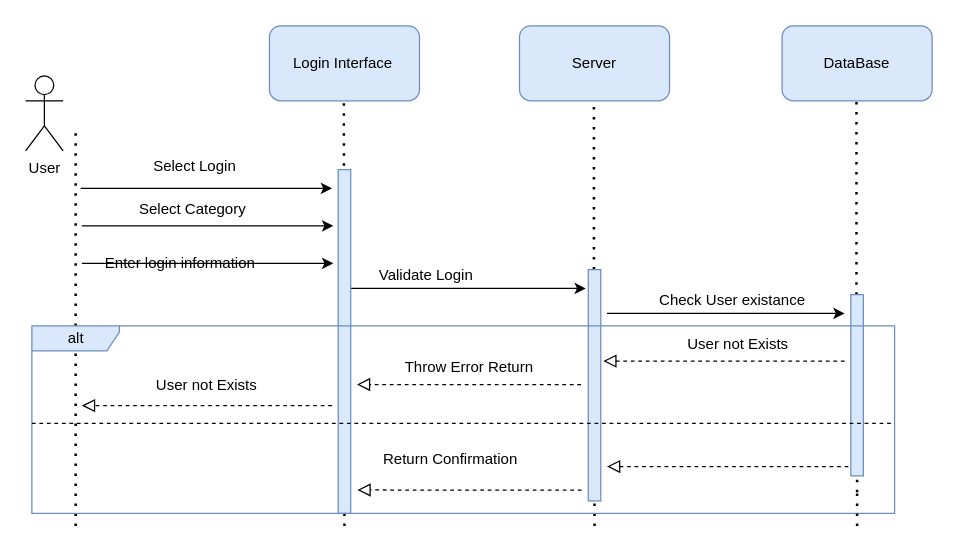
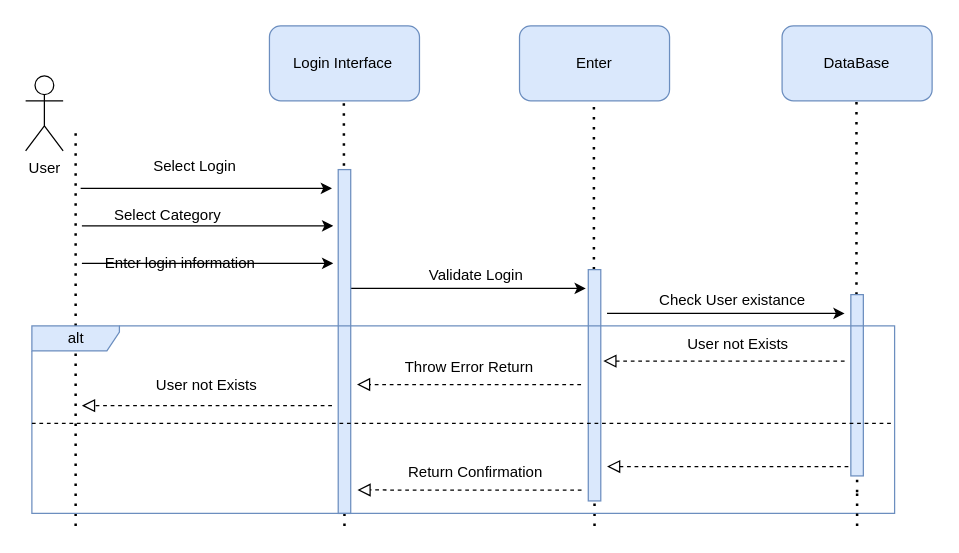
node "Server": label "Server" -> "Enter"
node "Select Category": moved (194, 209) -> (169, 216)
node "Validate Login": moved (426, 276) -> (476, 276)
node "Return Confirmation": moved (451, 460) -> (476, 472)
